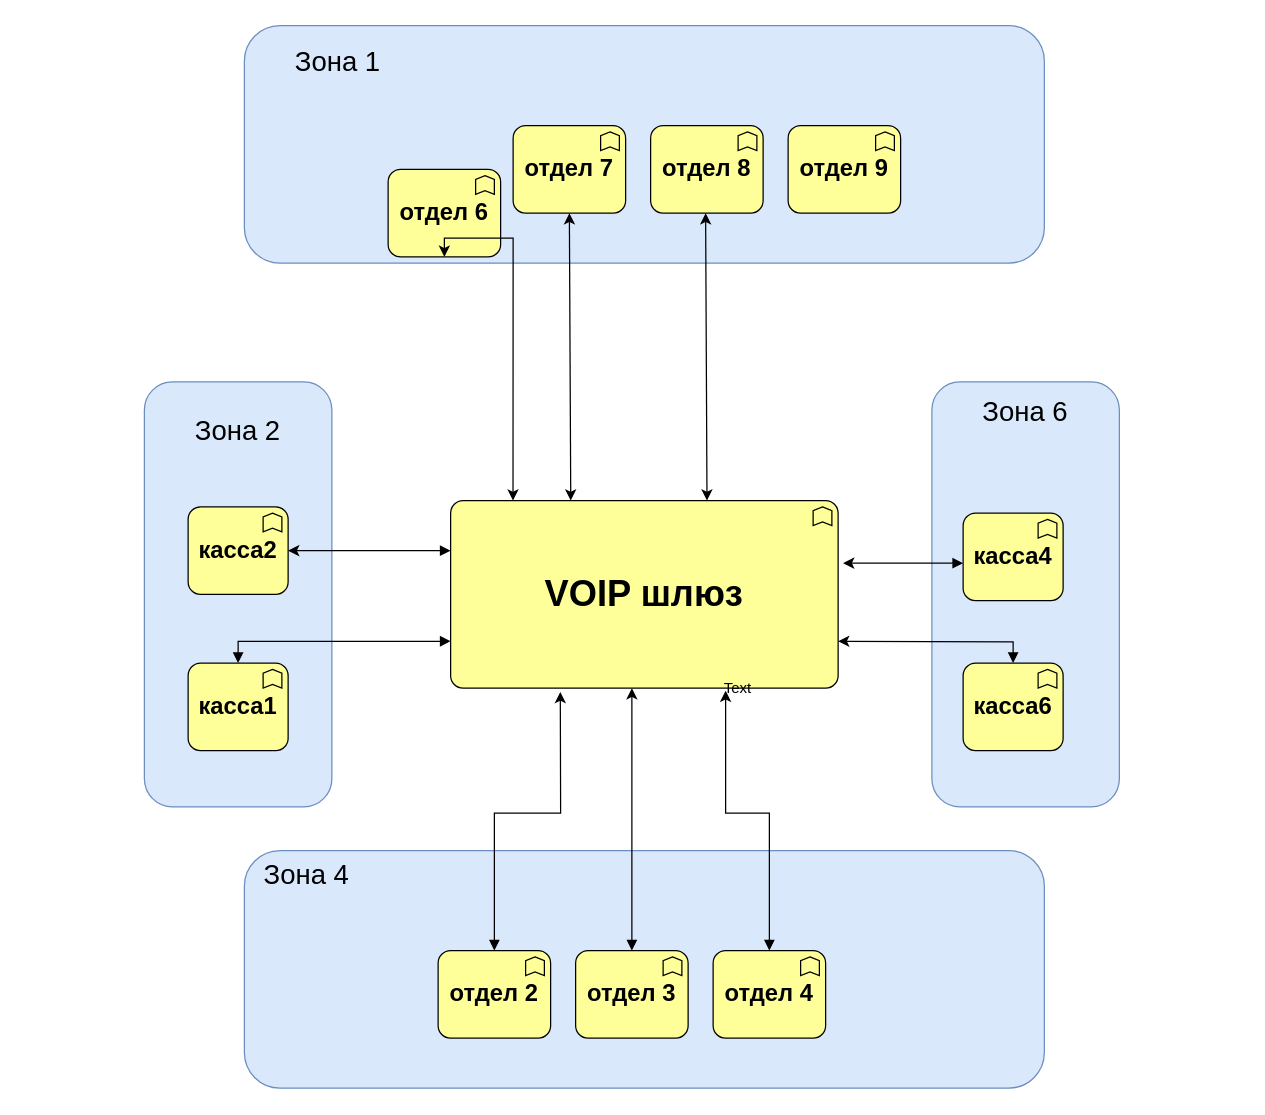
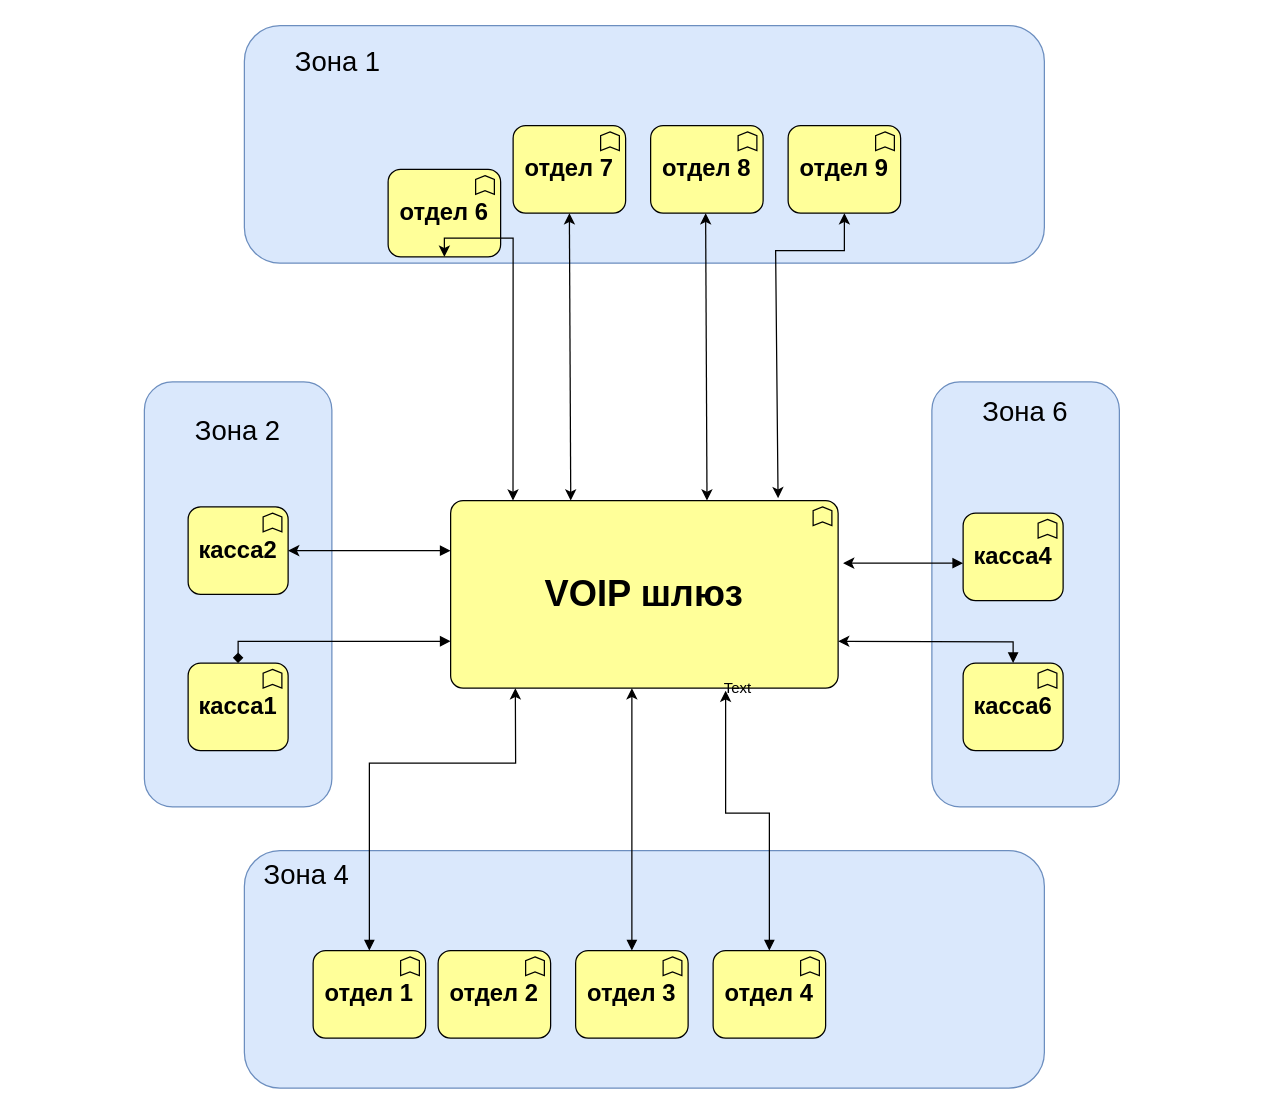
edge "отдел 9" -- "VOIP шлюз": added
edge "VOIP шлюз" -- "касса1": arrowhead block -> diamond
edge "VOIP шлюз" -- "отдел 1": added
edge "VOIP шлюз" -- "отдел 2": removed
node "отдел 1": added
